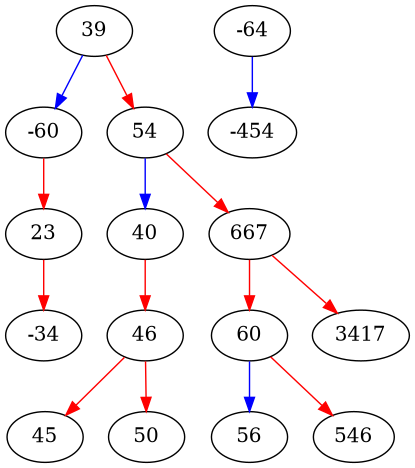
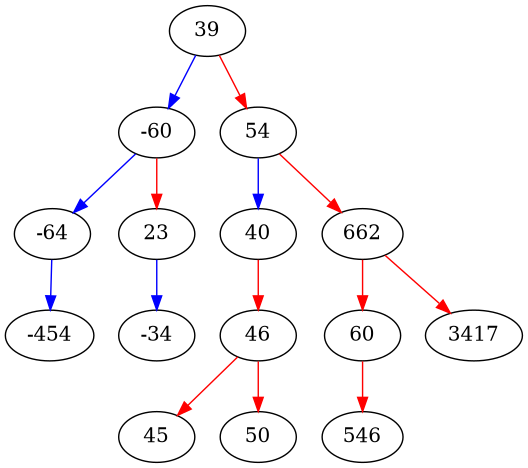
edge "-60" -> "-64": added
node "667": label "667" -> "662"
edge "23" -> "-34": color red -> blue
node "56": removed
